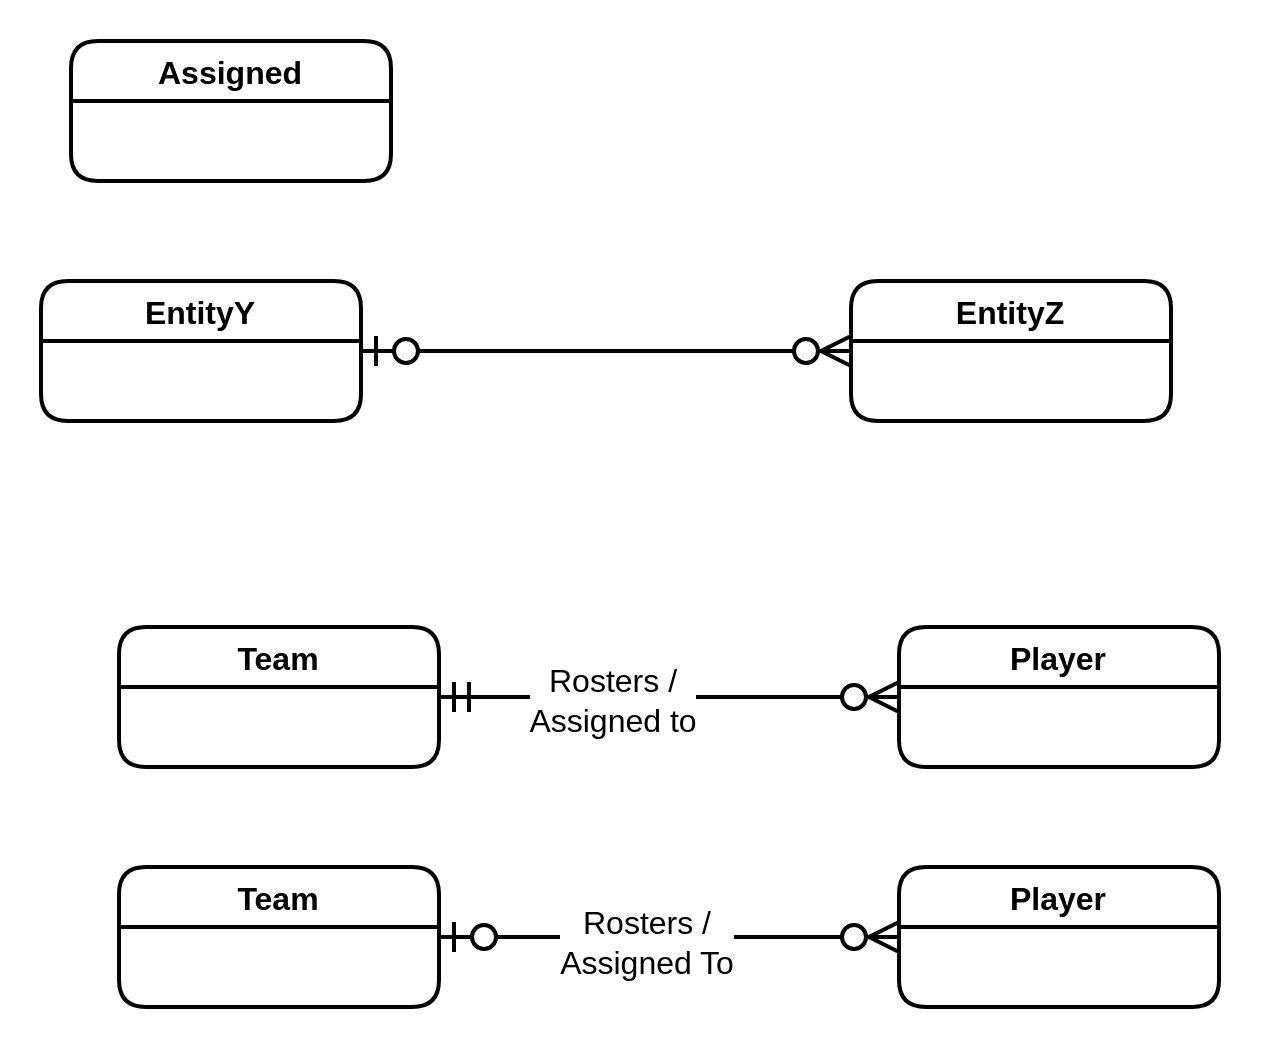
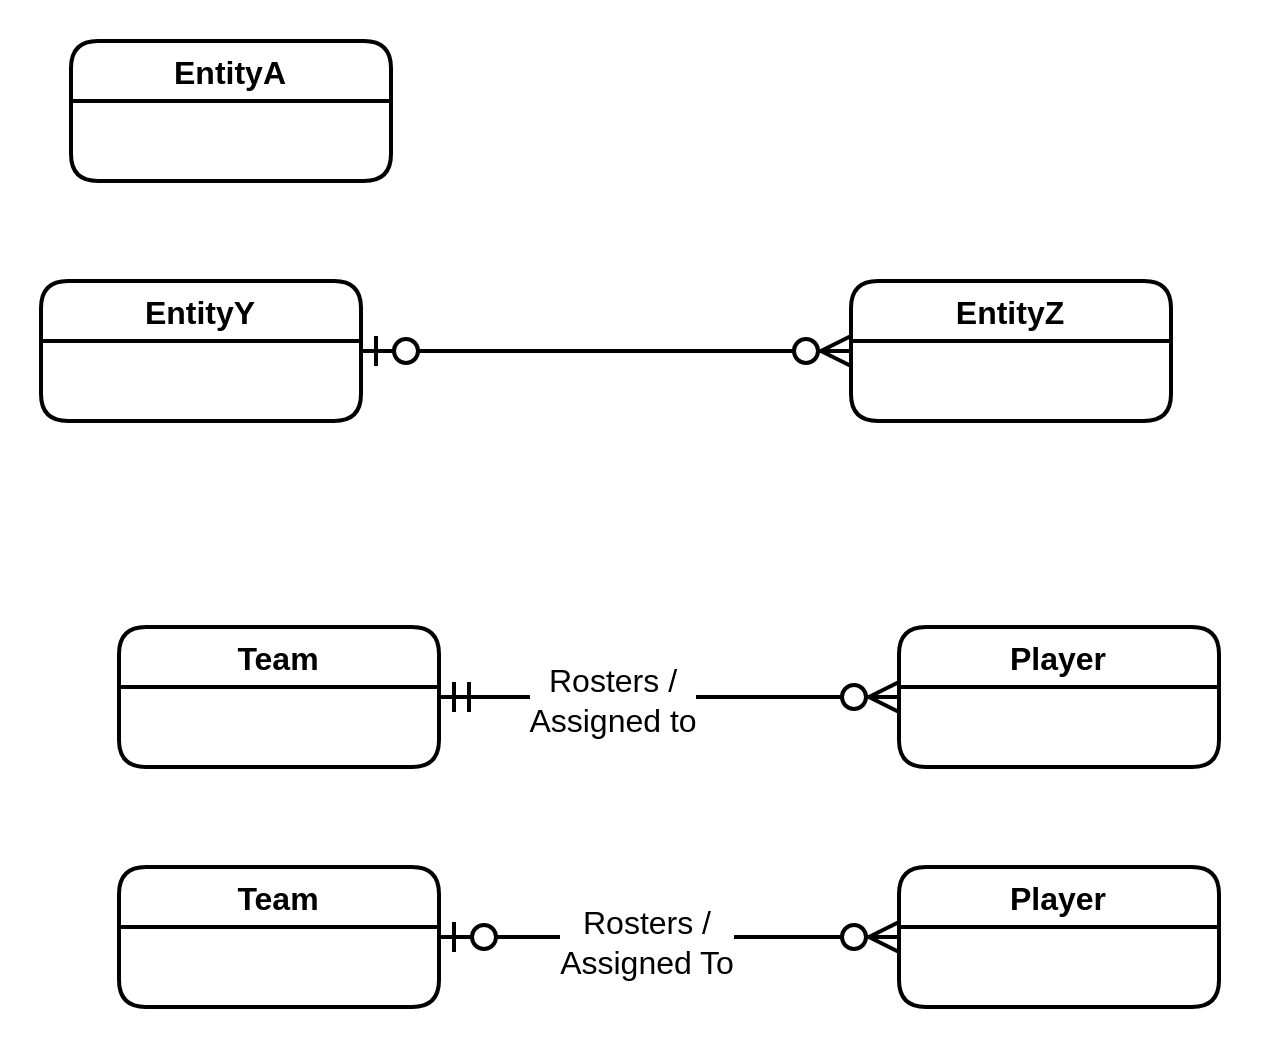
node "Assigned": label "Assigned" -> "EntityA"
